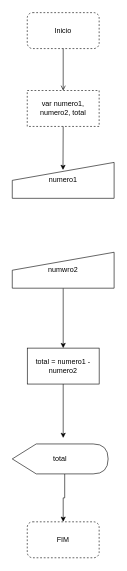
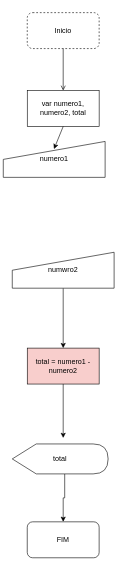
node "var numero1, numero2, total": style dashed -> solid
node "numero1": moved (63, 180) -> (54, 159)
node "total = numero1 - numero2": fillcolor #ffffff -> #f8cecc
node "FIM": style dashed -> solid
